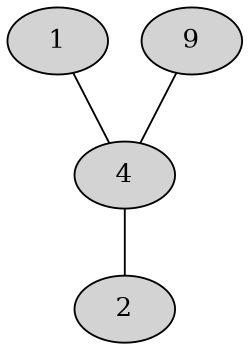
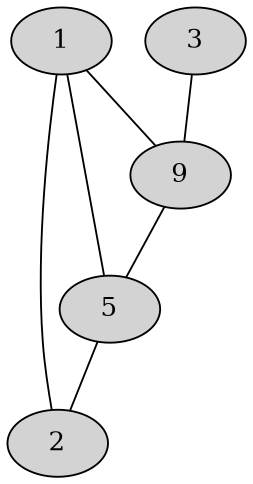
node "3": added
edge "1" -- "9": added
node "4": label "4" -> "5"
edge "1" -- "2": added
